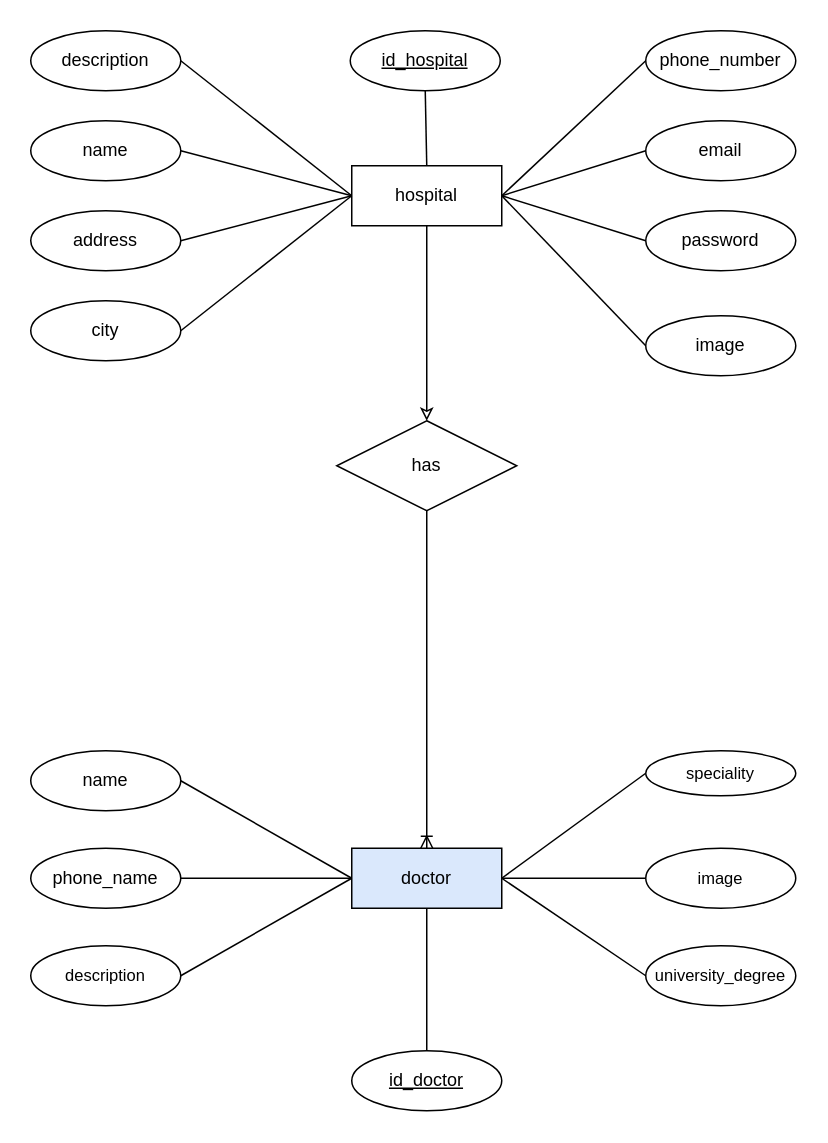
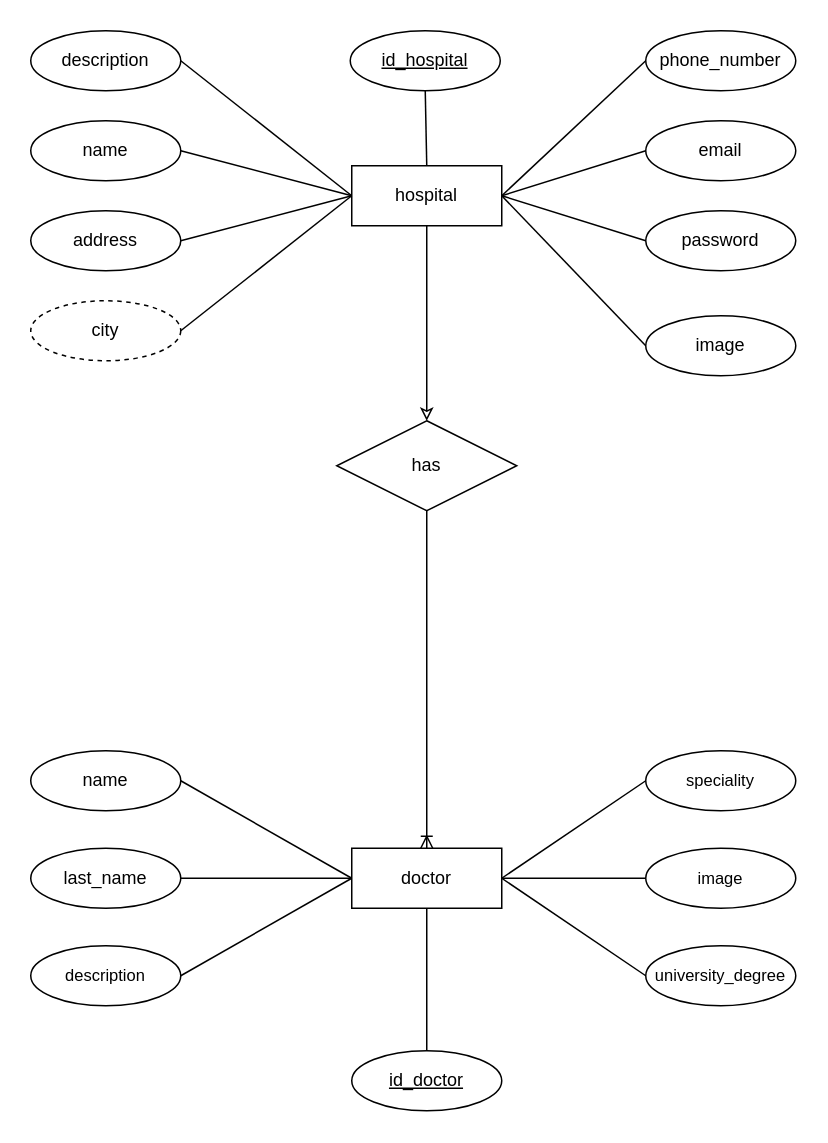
node "city": style solid -> dashed
node "speciality": size 150x45 -> 150x60
node "phone_name": label "phone_name" -> "last_name"
node "doctor": fillcolor #dae8fc -> #ffffff
